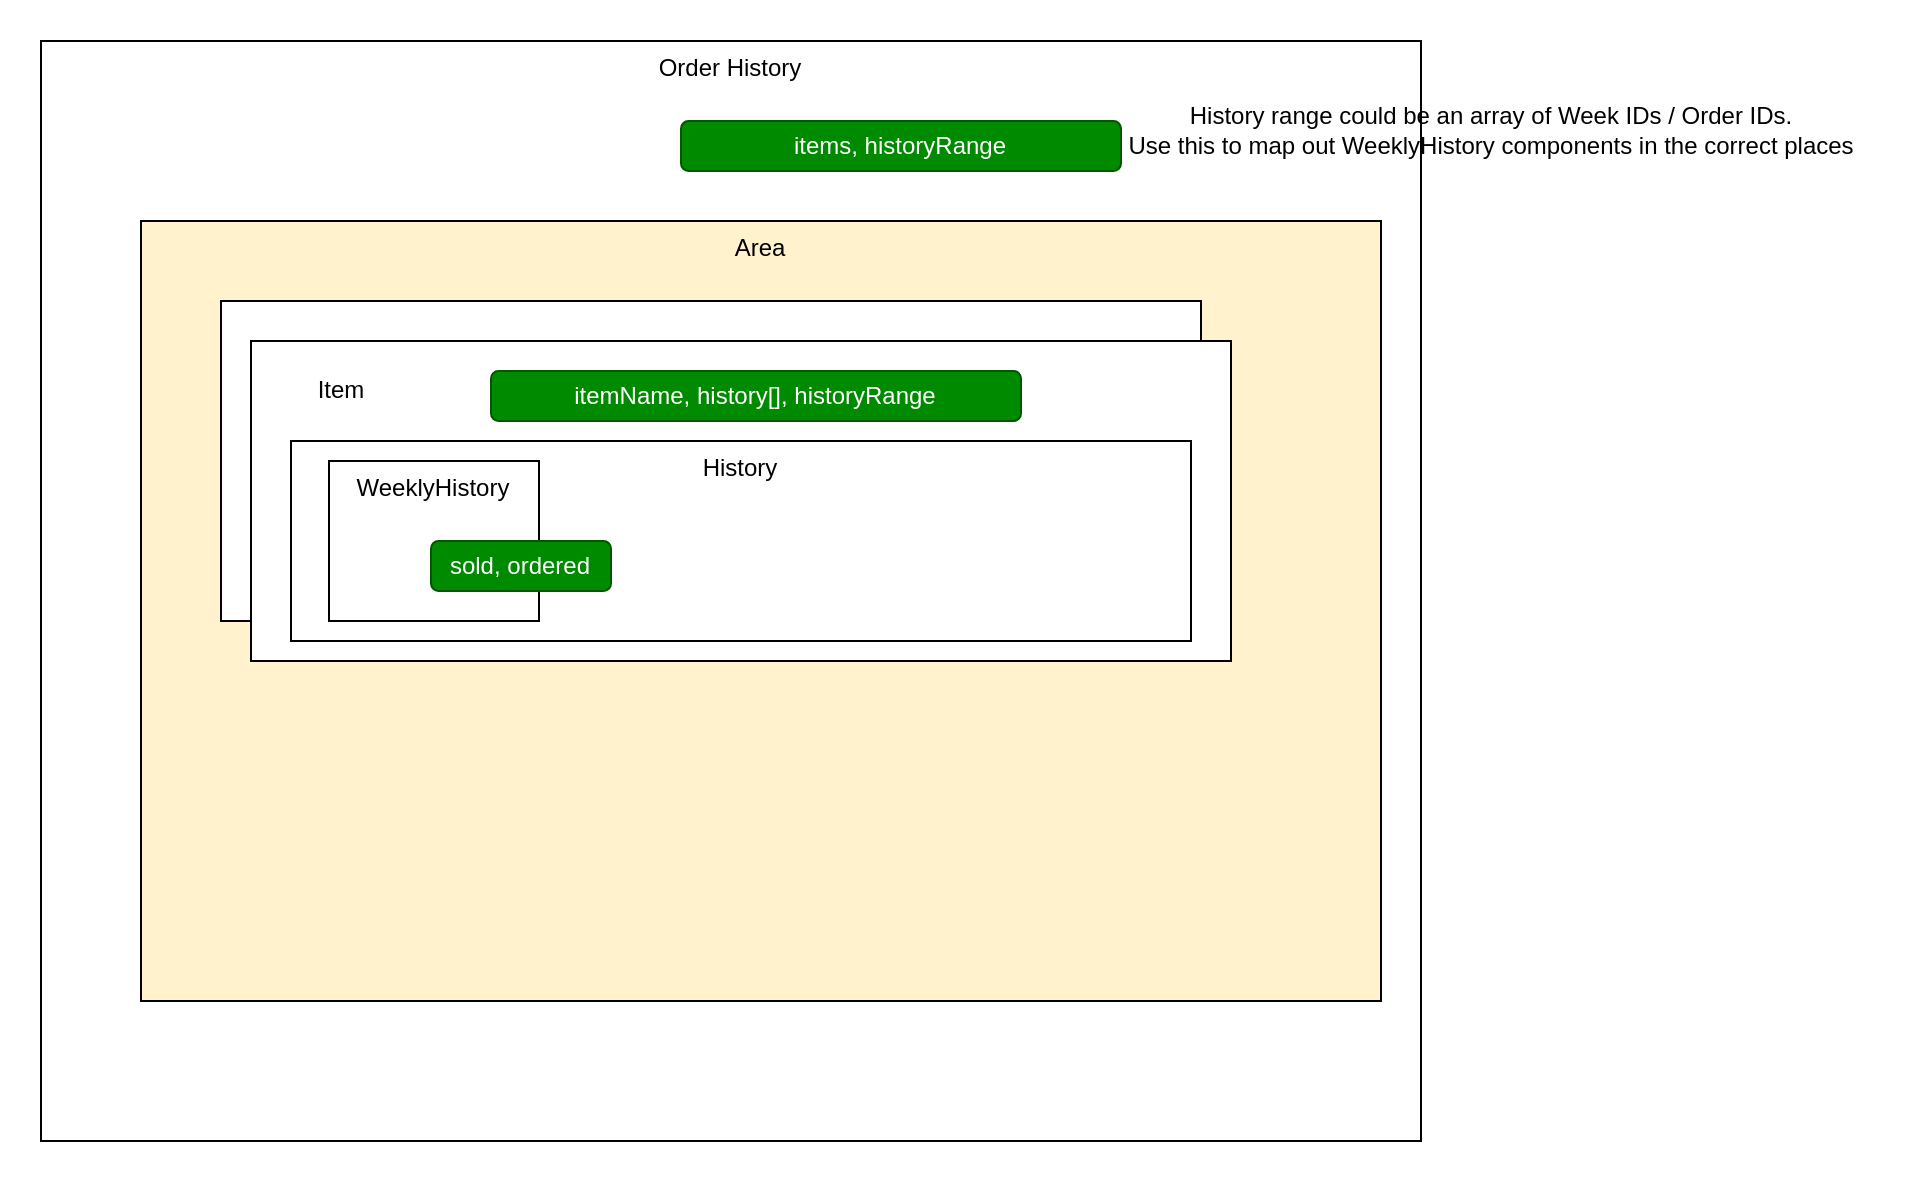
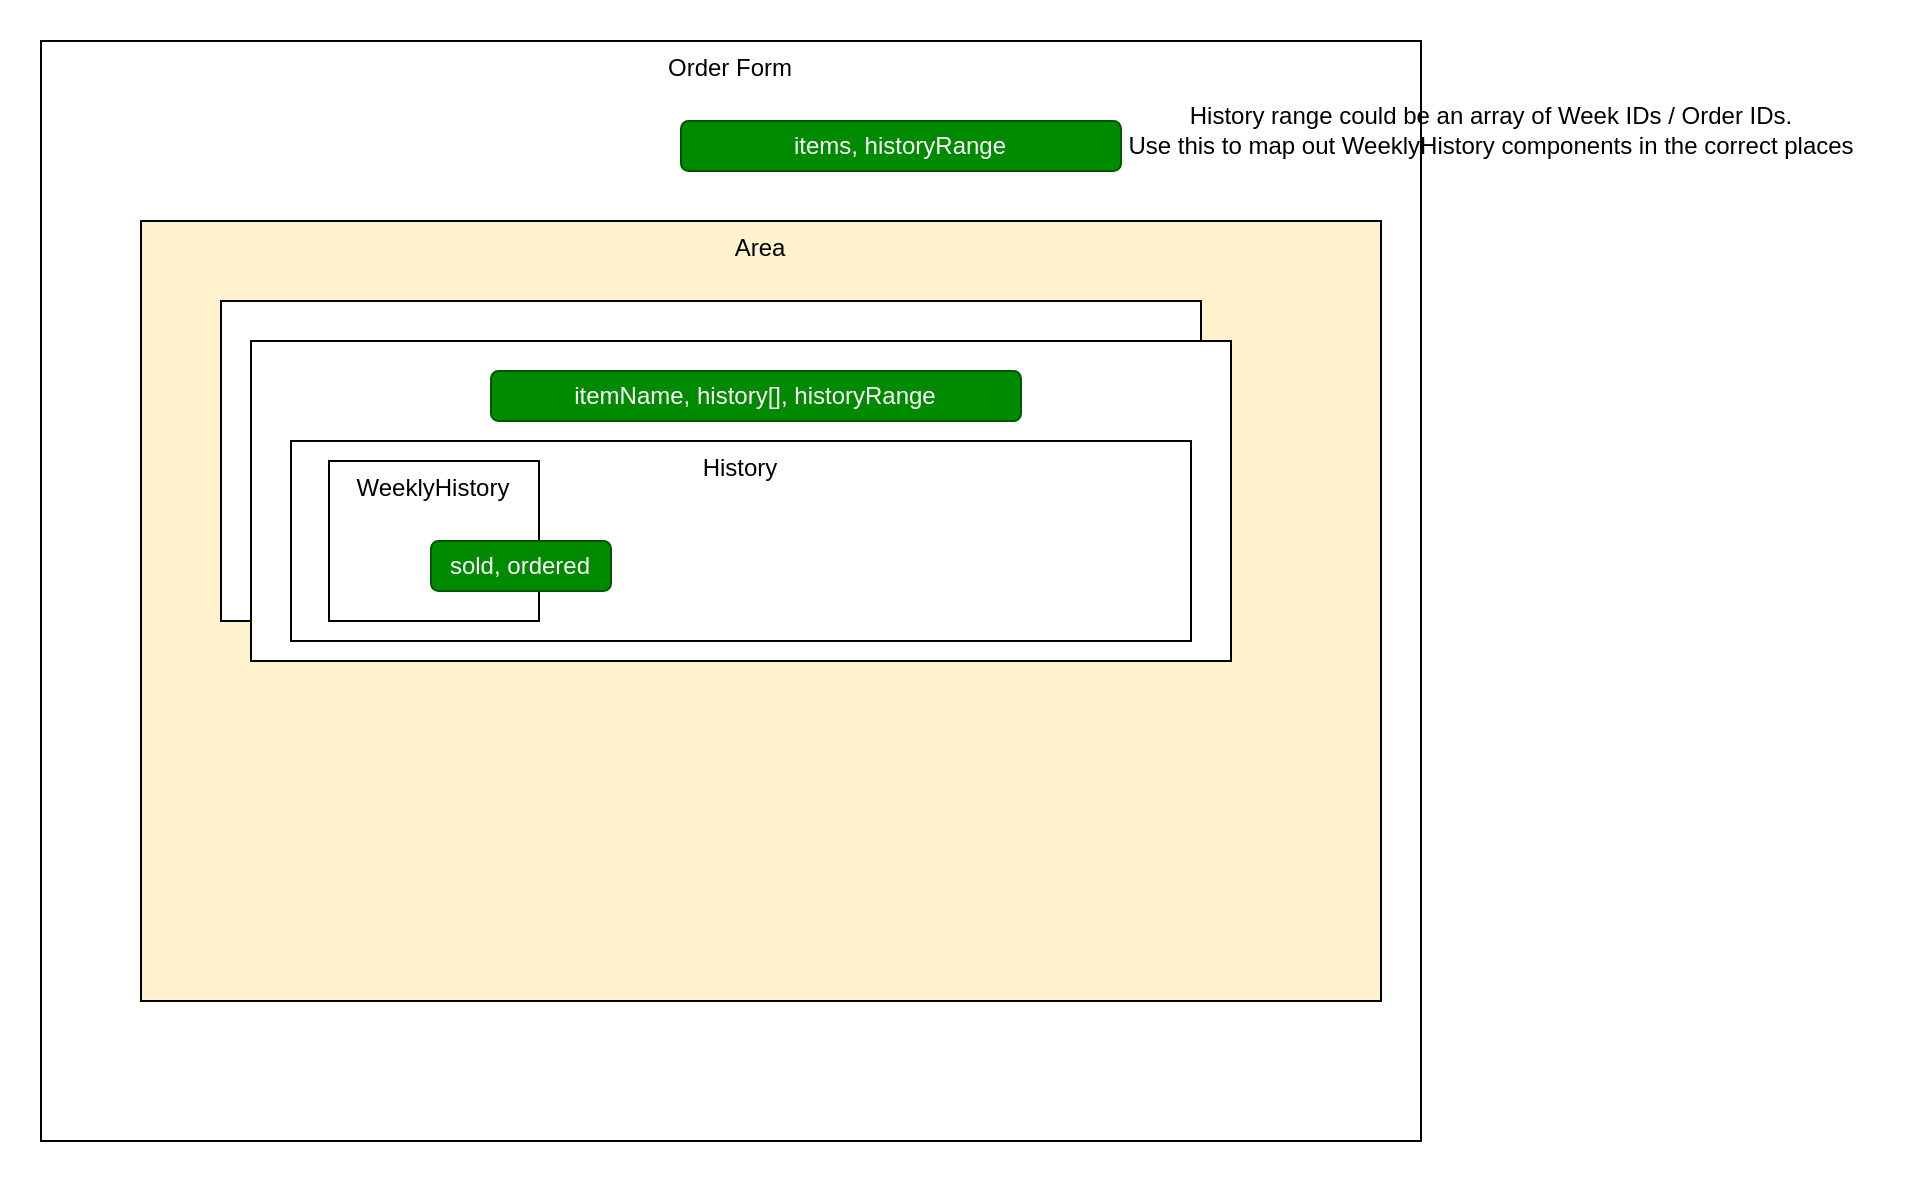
node "Order History": label "Order History" -> "Order Form"
node "Item": removed
